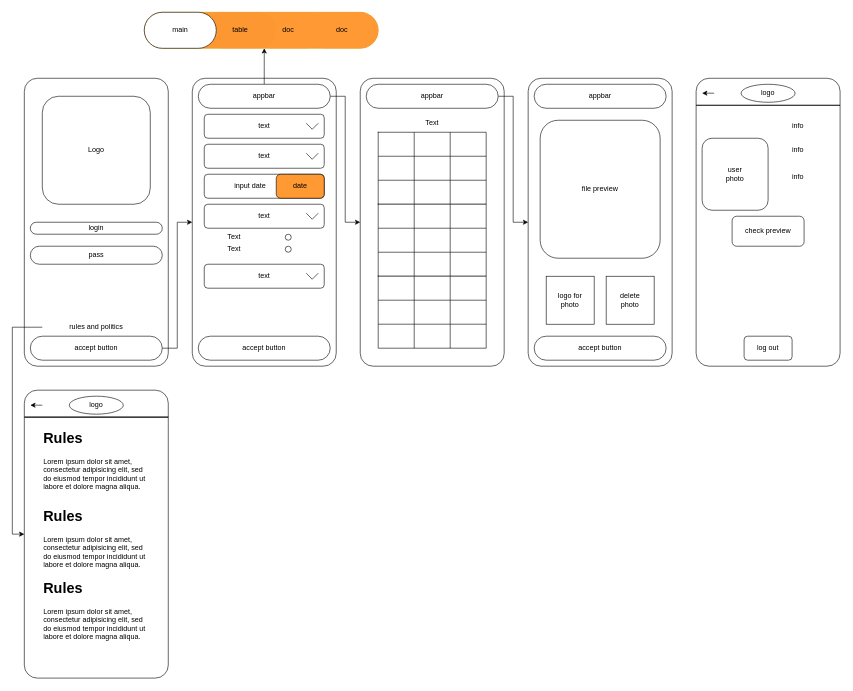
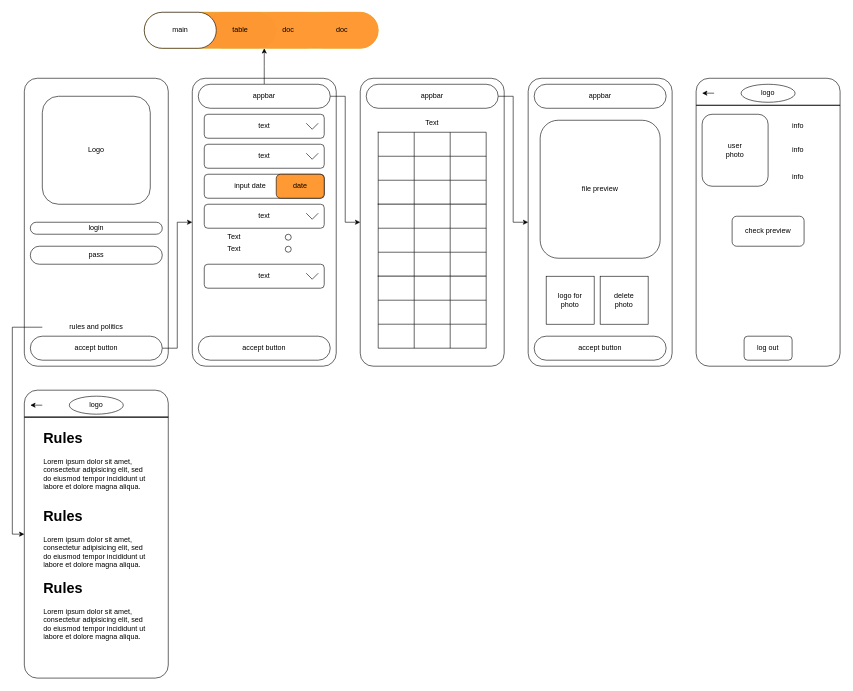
node "user photo": moved (735, 174) -> (735, 150)
node "delete photo": moved (630, 300) -> (624, 300)
